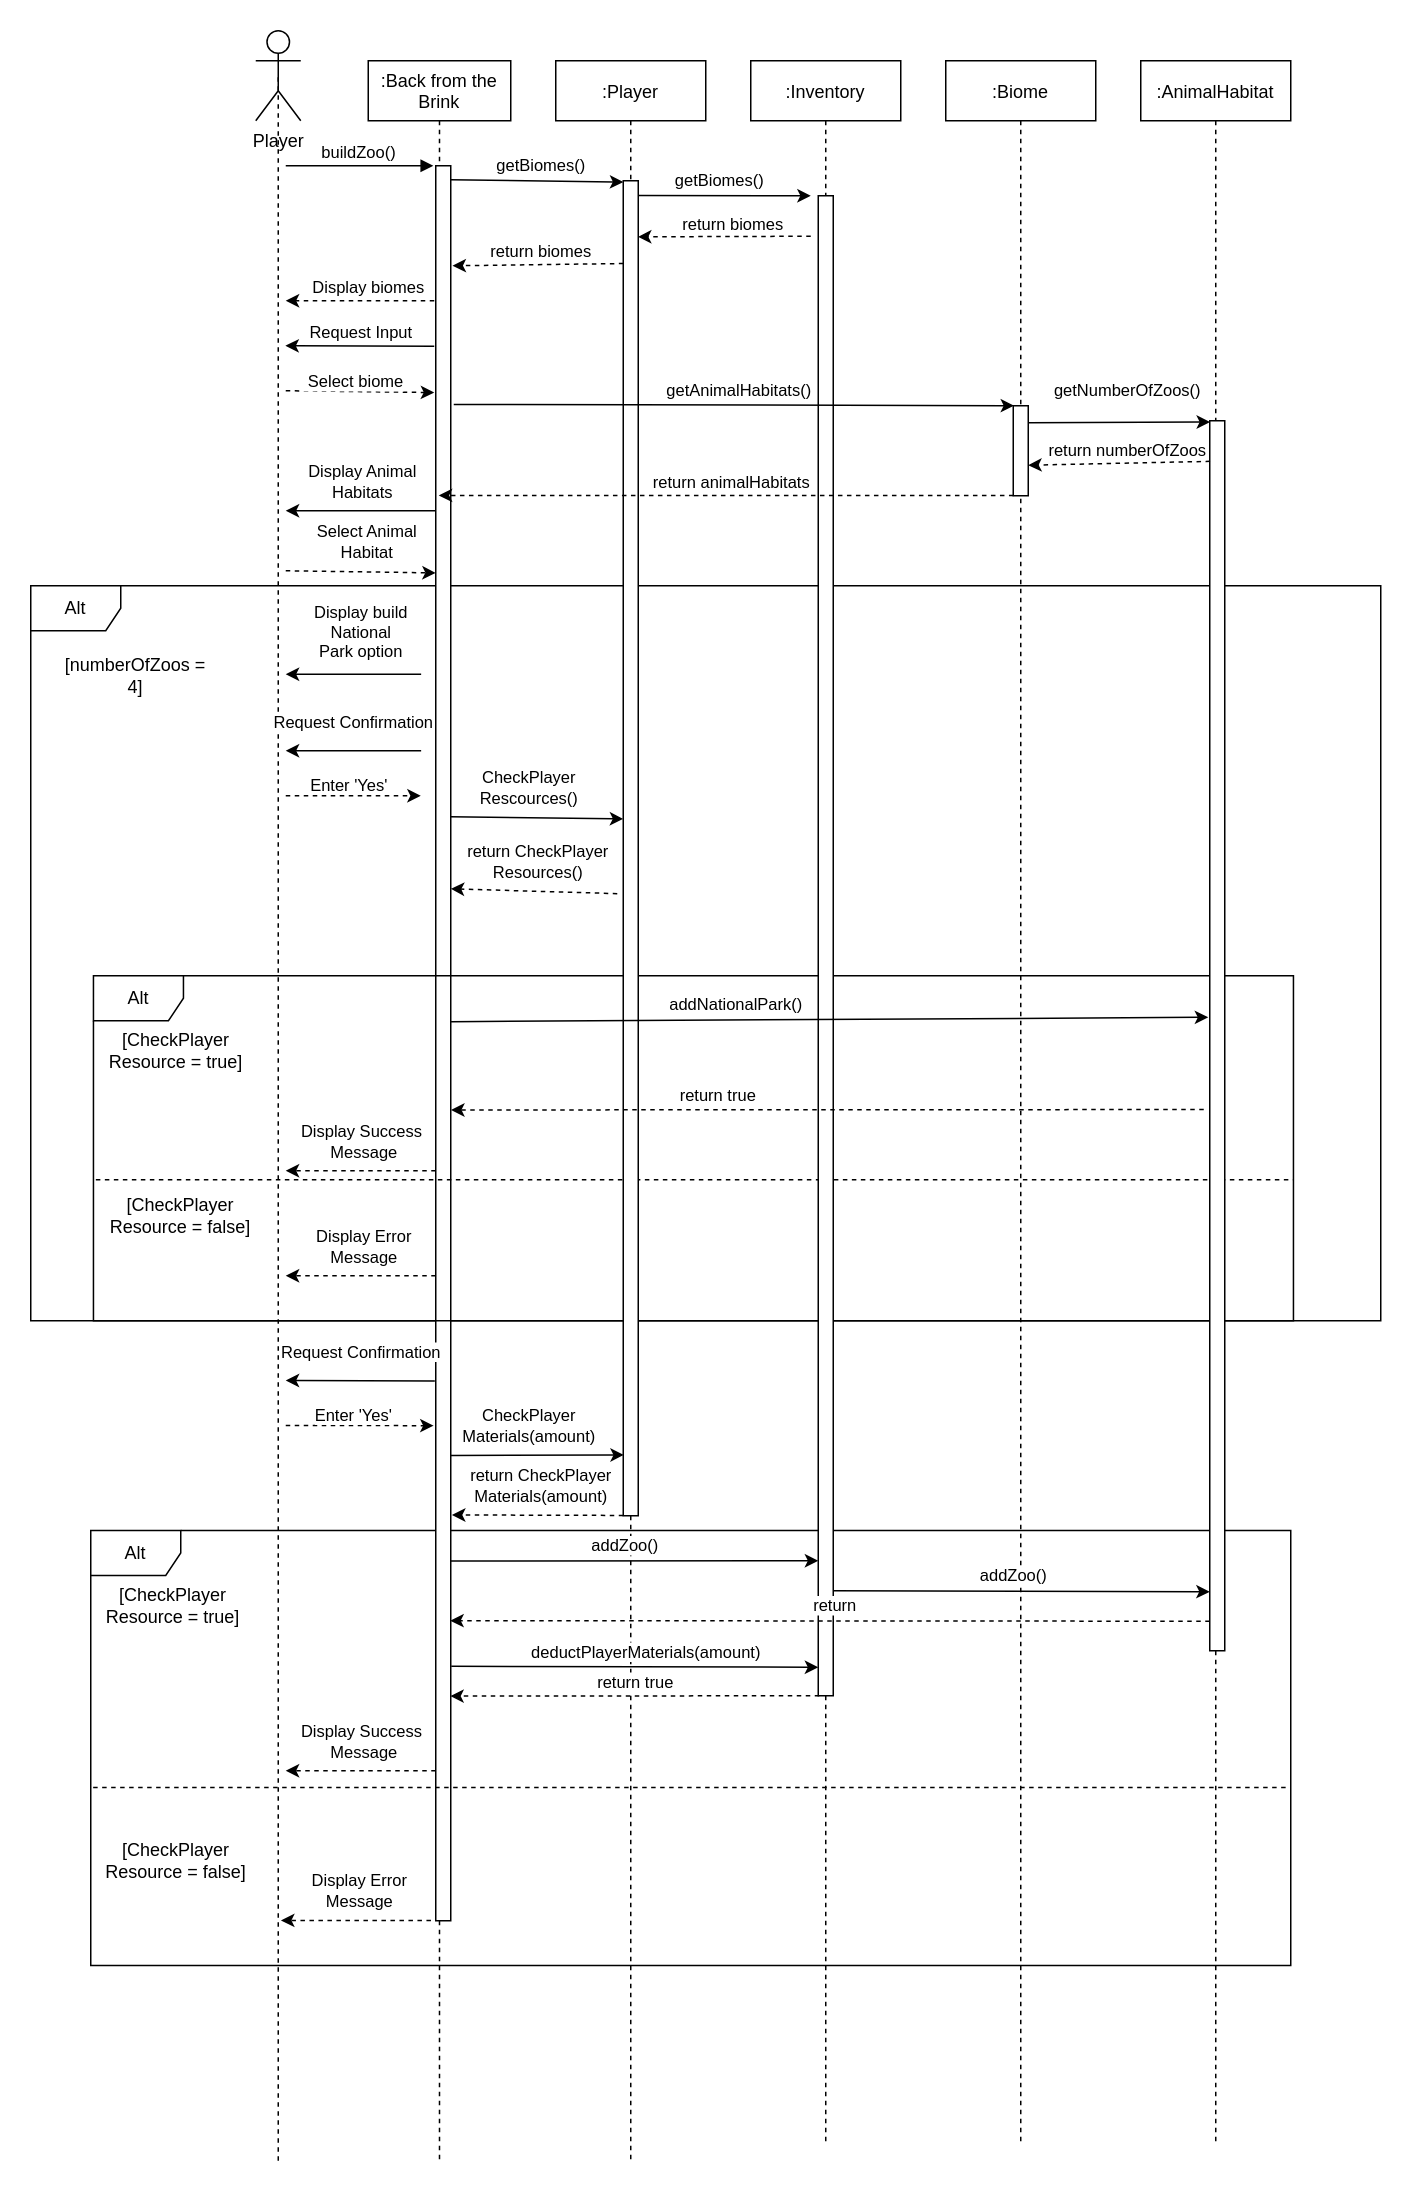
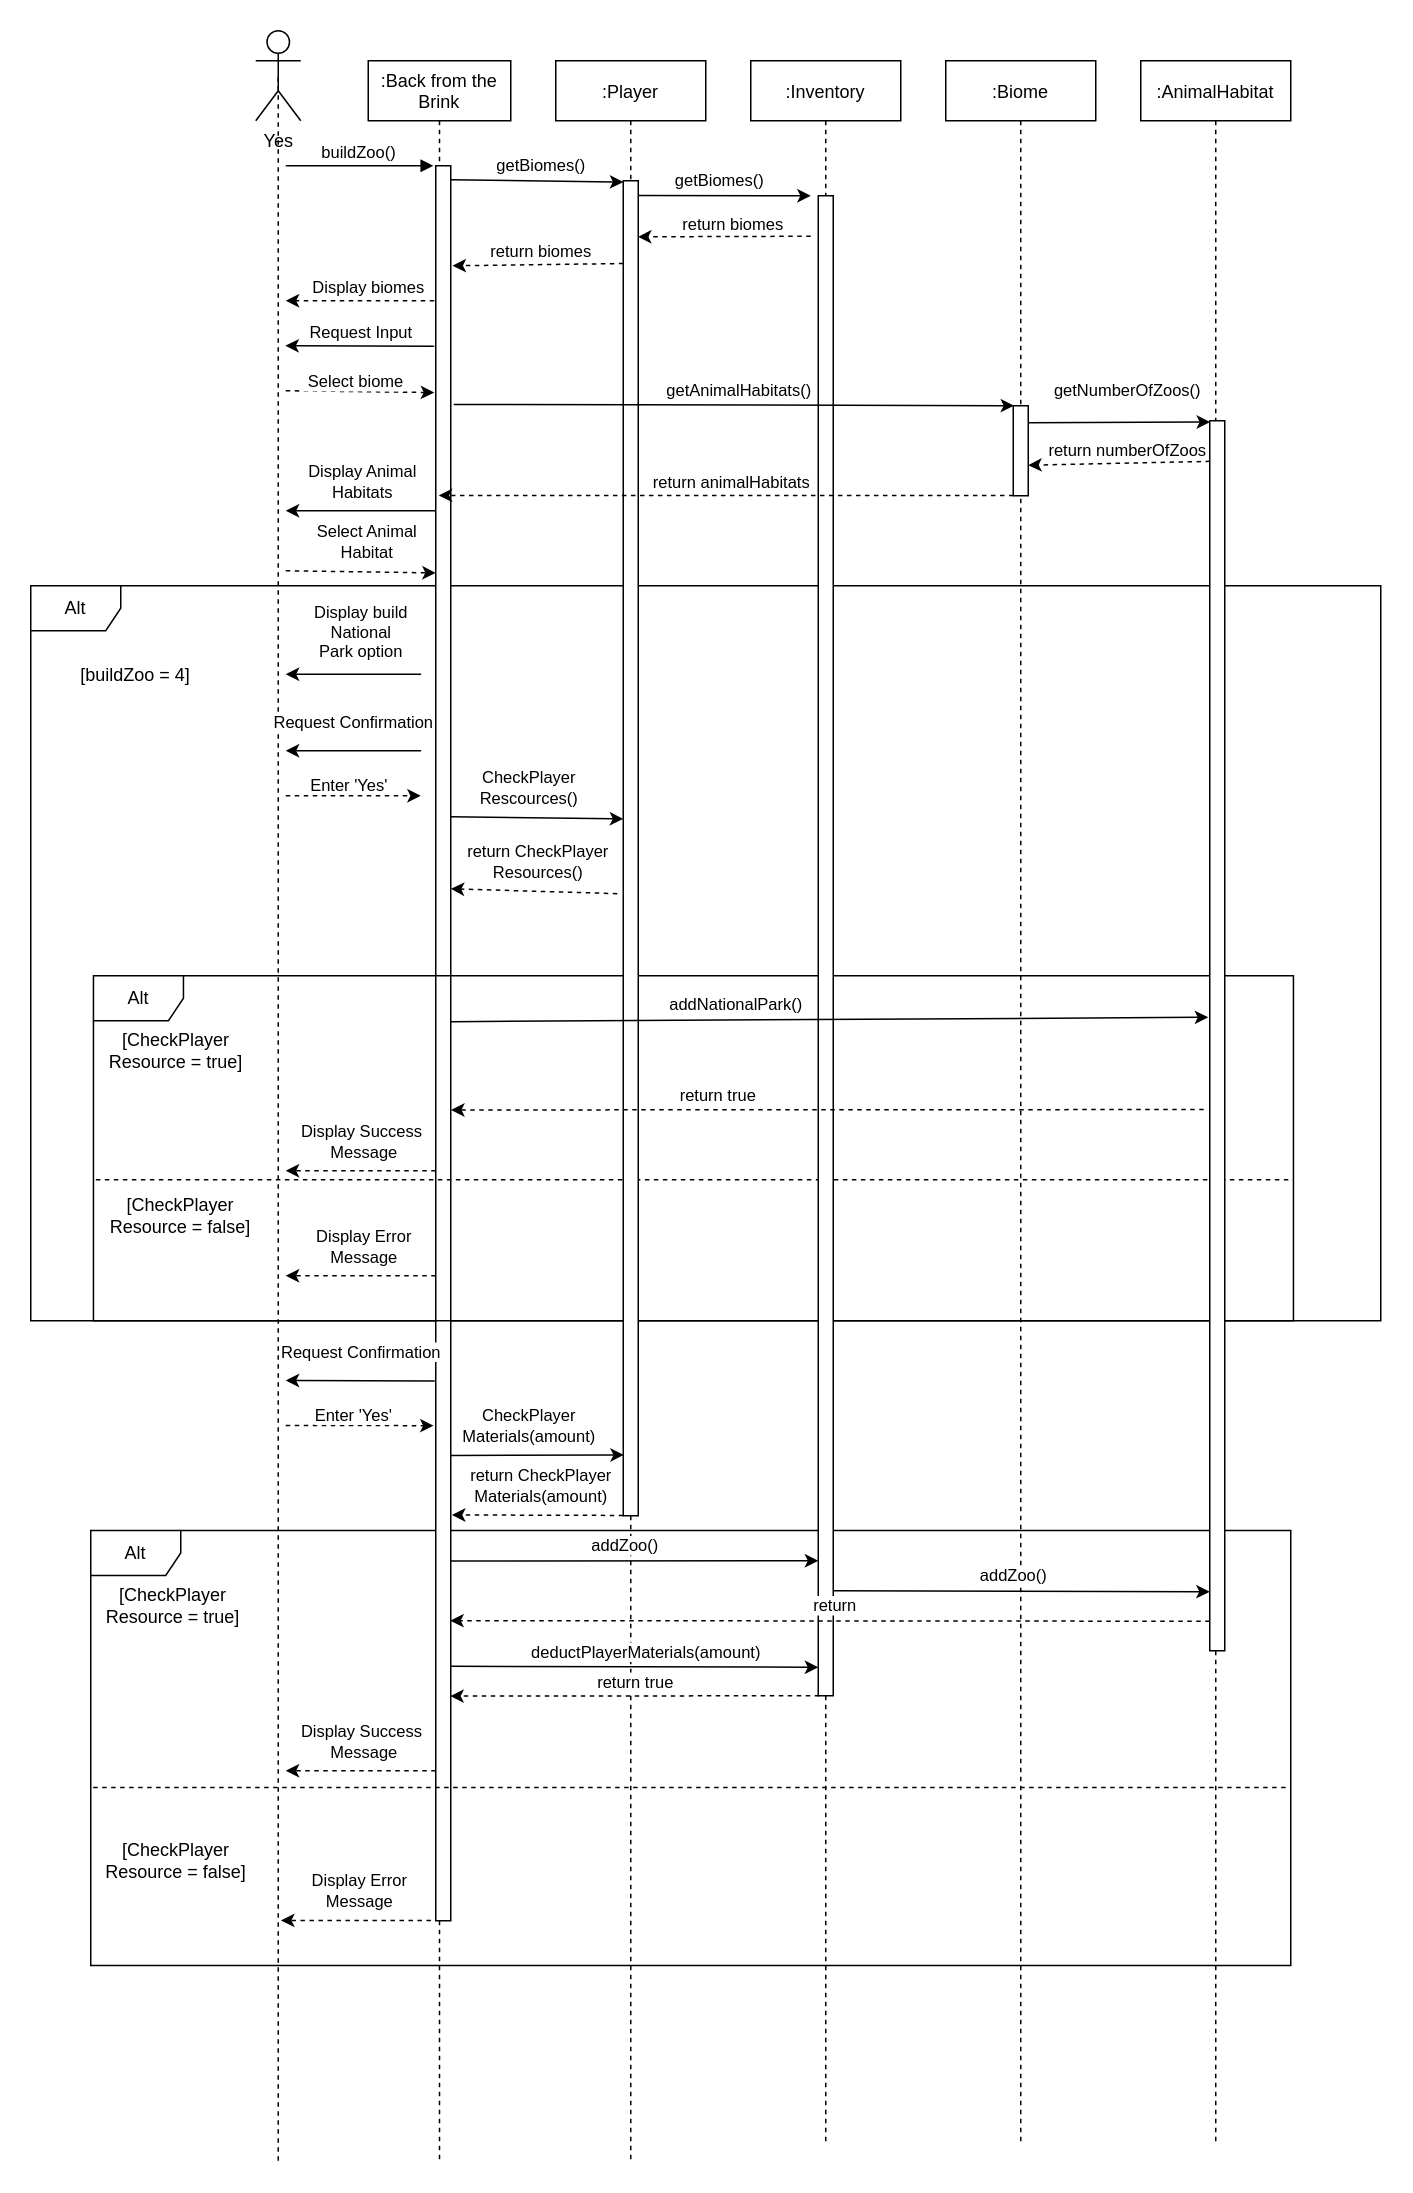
node "Player": label "Player" -> "Yes"
node "[numberOfZoos = 4]": label "[numberOfZoos = 4]" -> "[buildZoo = 4]"
